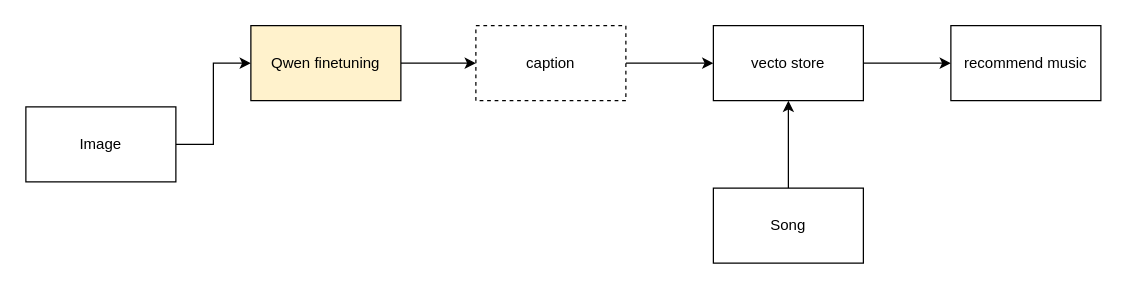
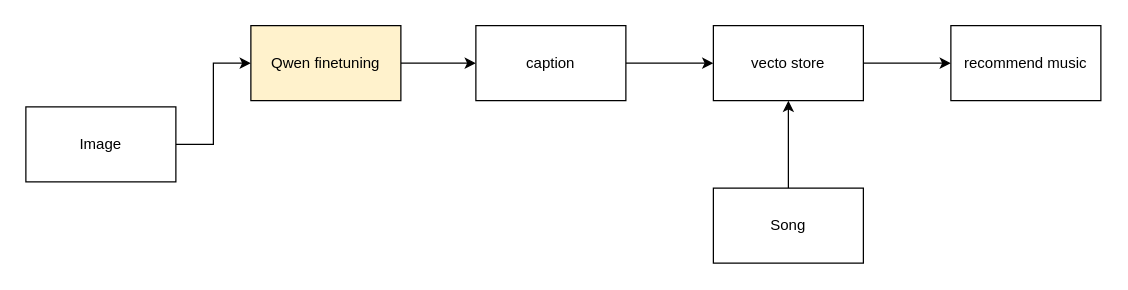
node "caption": style dashed -> solid
